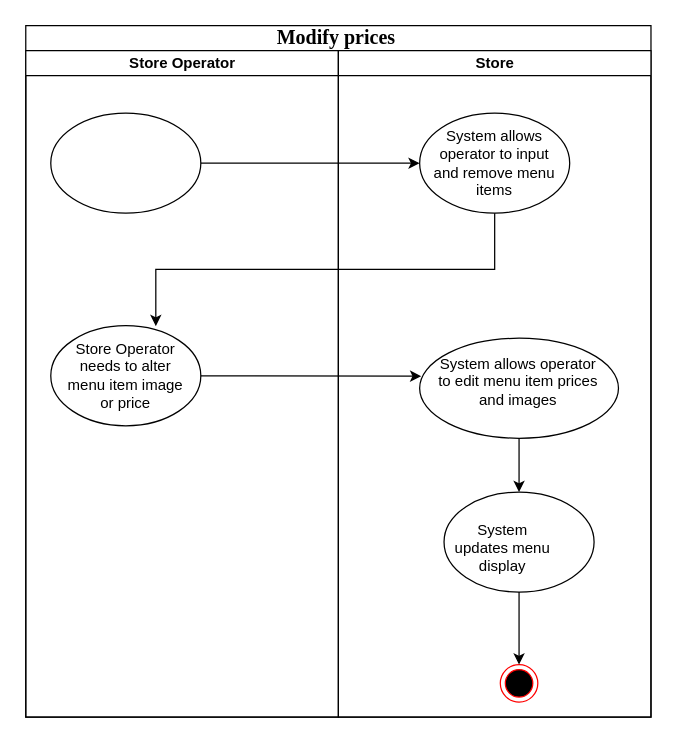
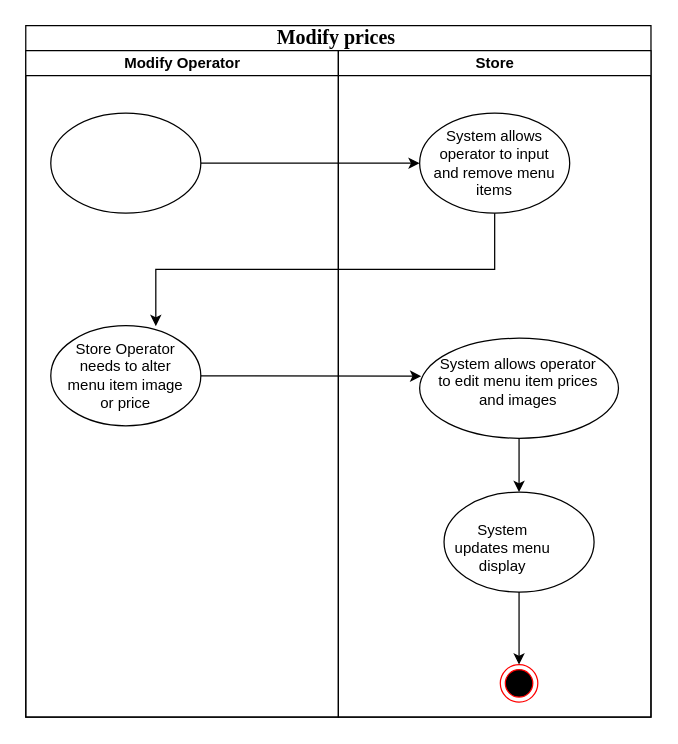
node "Store Operator": label "Store Operator" -> "Modify Operator"
